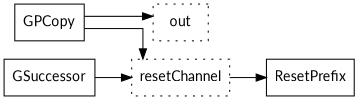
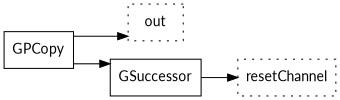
edge "GPCopy" -> "resetChannel": now "GPCopy" -> "GSuccessor"
node "ResetPrefix": removed
